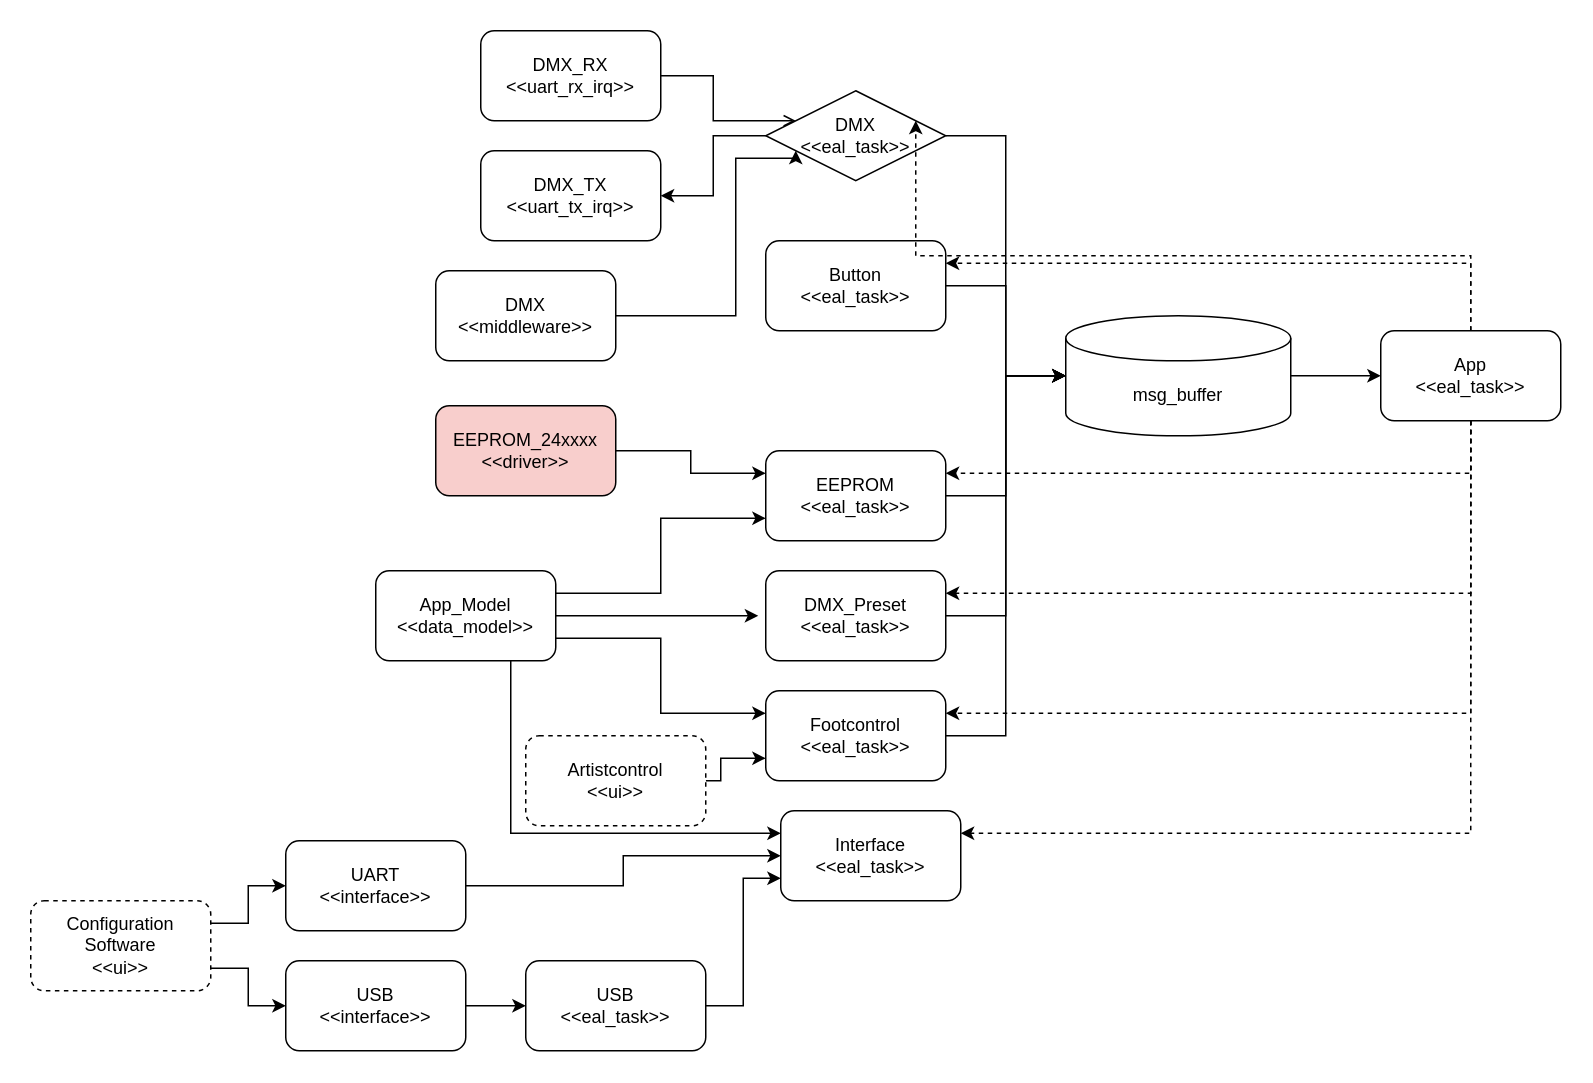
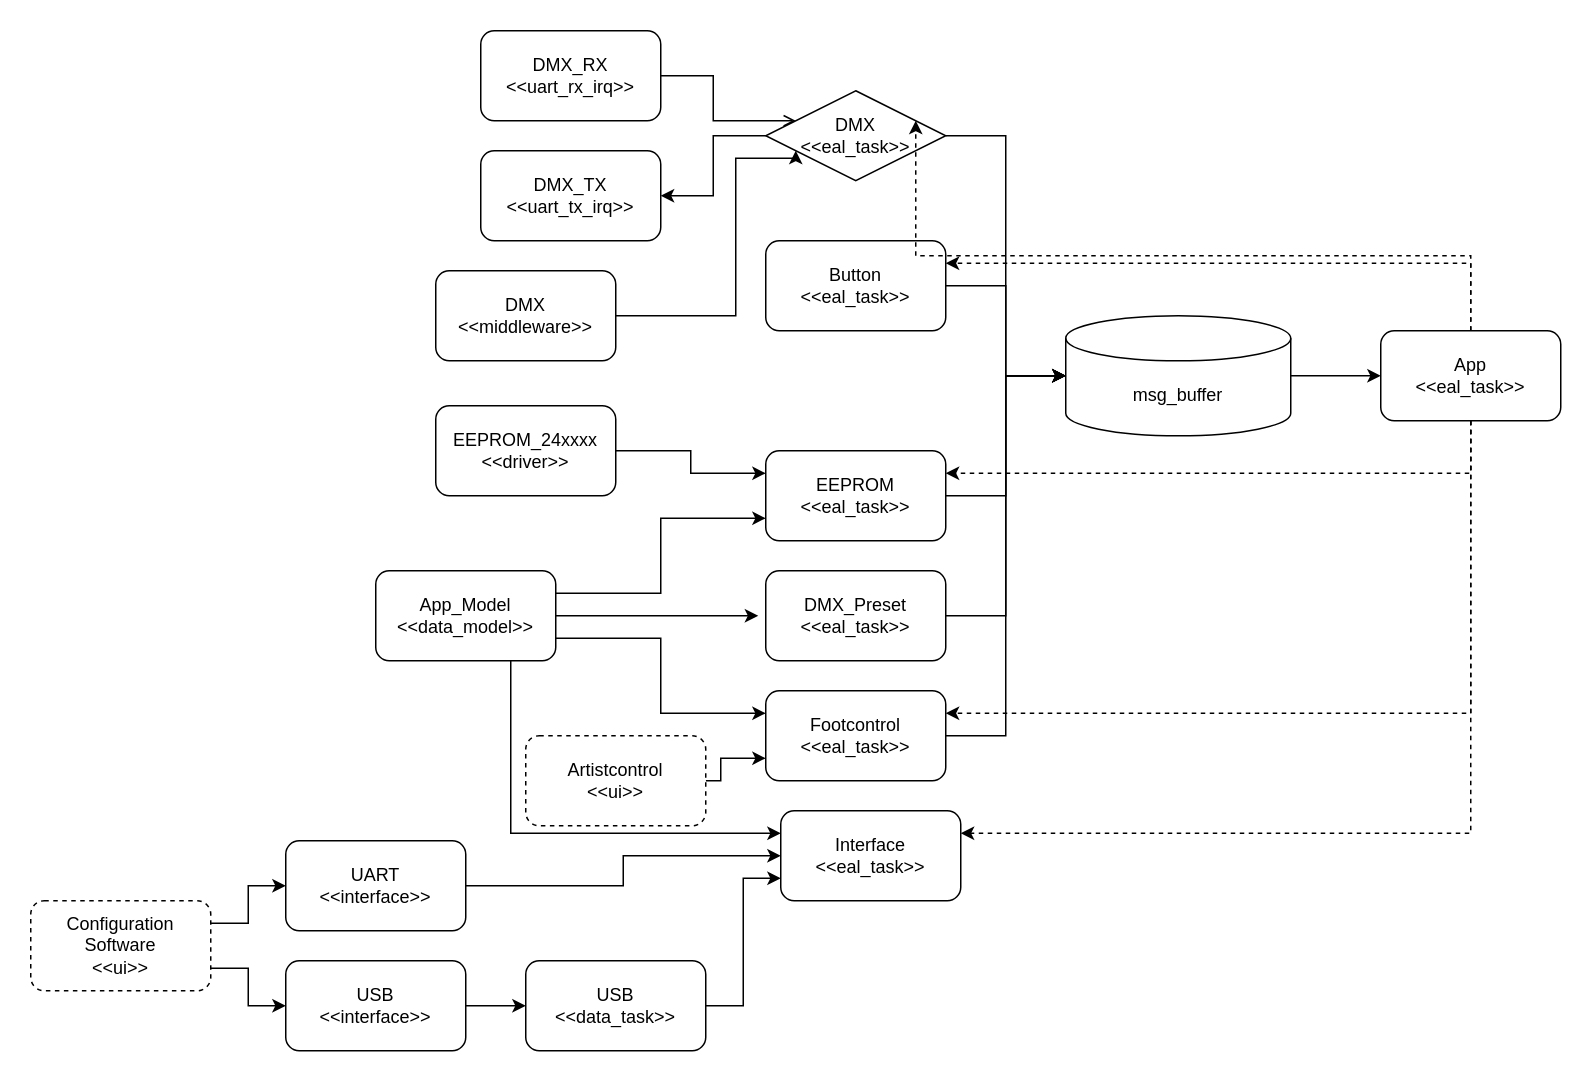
node "EEPROM_24xxxx <<driver>>": fillcolor #f8cecc -> #ffffff
edge "App <<eal_task>>" -> "DMX_Preset <<eal_task>>": removed
node "USB <<eal_task>>": label "USB <<eal_task>>" -> "USB <<data_task>>"
